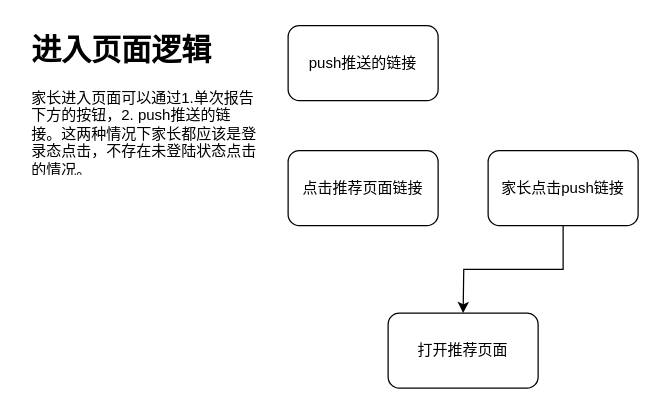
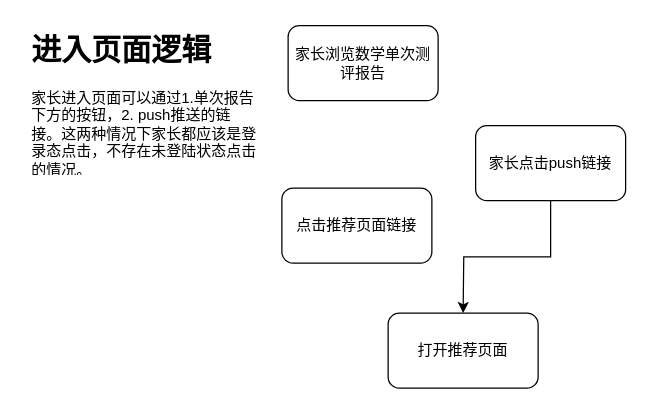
node "push推送的链接": label "push推送的链接" -> "家长浏览数学单次测评报告"
node "点击推荐页面链接": moved (363, 188) -> (357, 226)
node "家长点击push链接": moved (563, 188) -> (551, 163)
